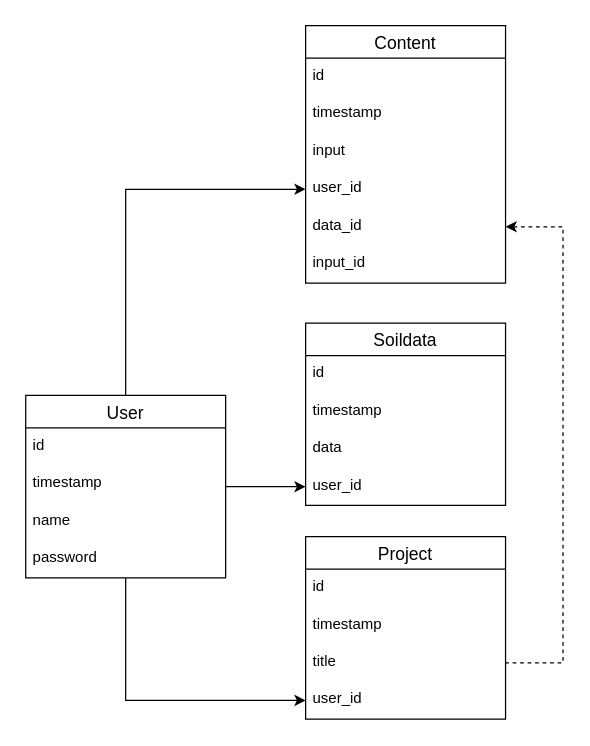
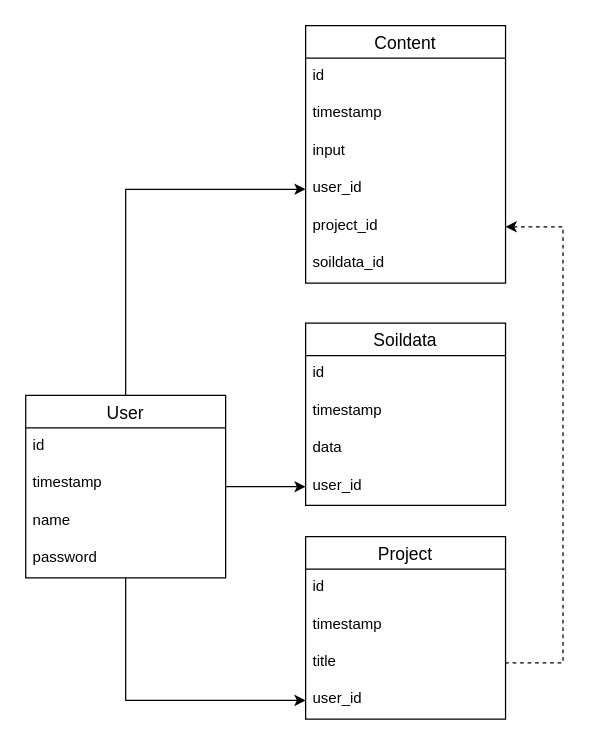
node "data_id": label "data_id" -> "project_id"
node "input_id": label "input_id" -> "soildata_id"
